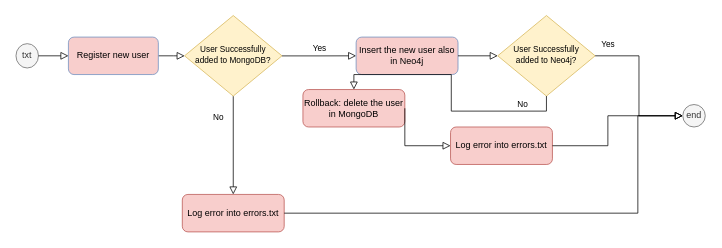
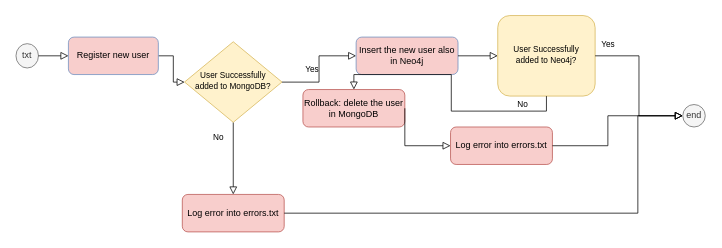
node "User Successfully added to MongoDB?": moved (233, 56) -> (233, 82)
node "User Successfully added to Neo4j?": shape diamond -> rounded rectangle
